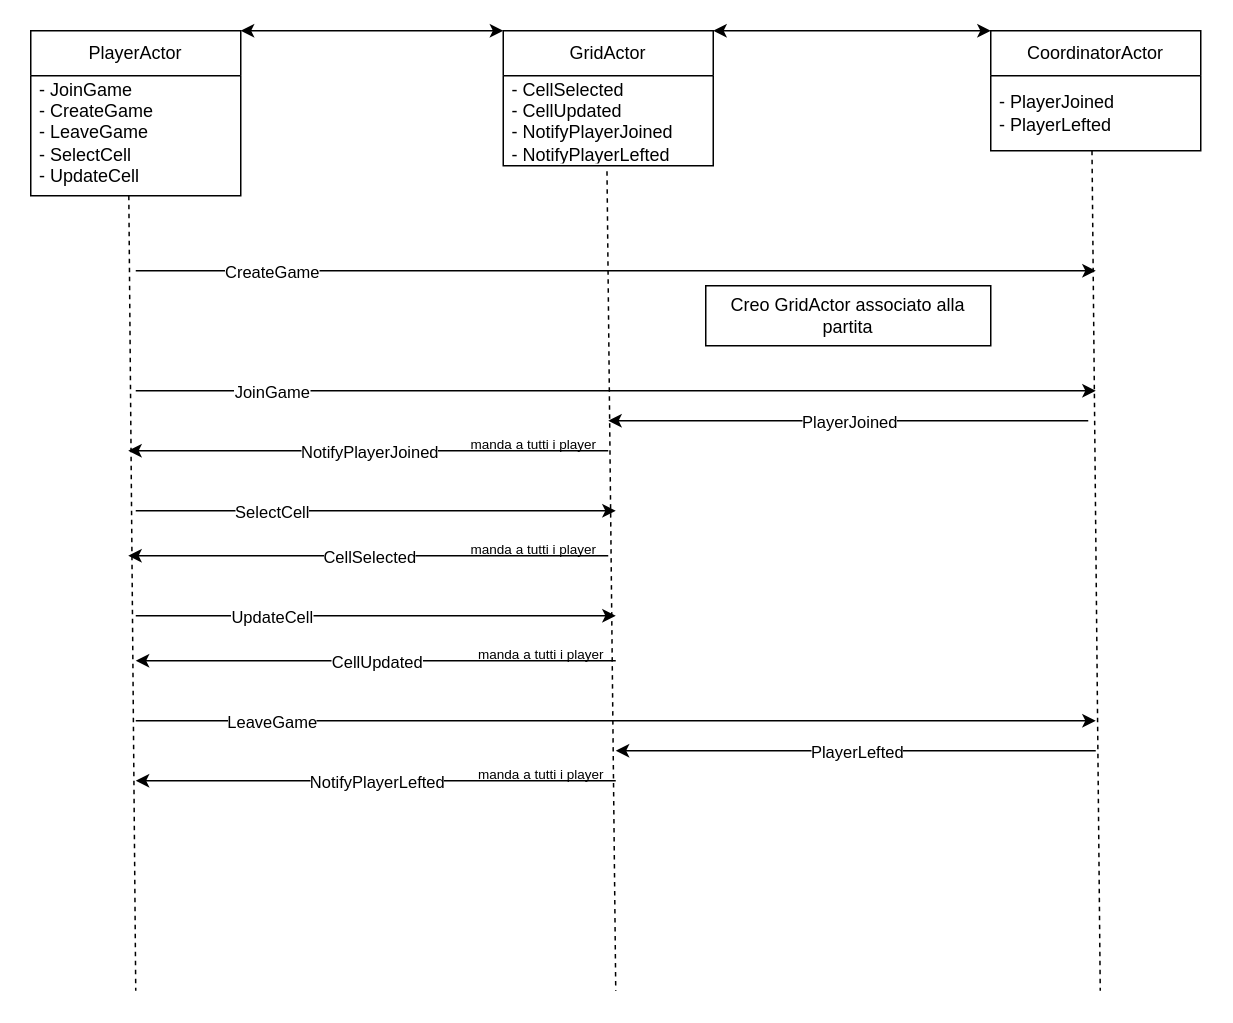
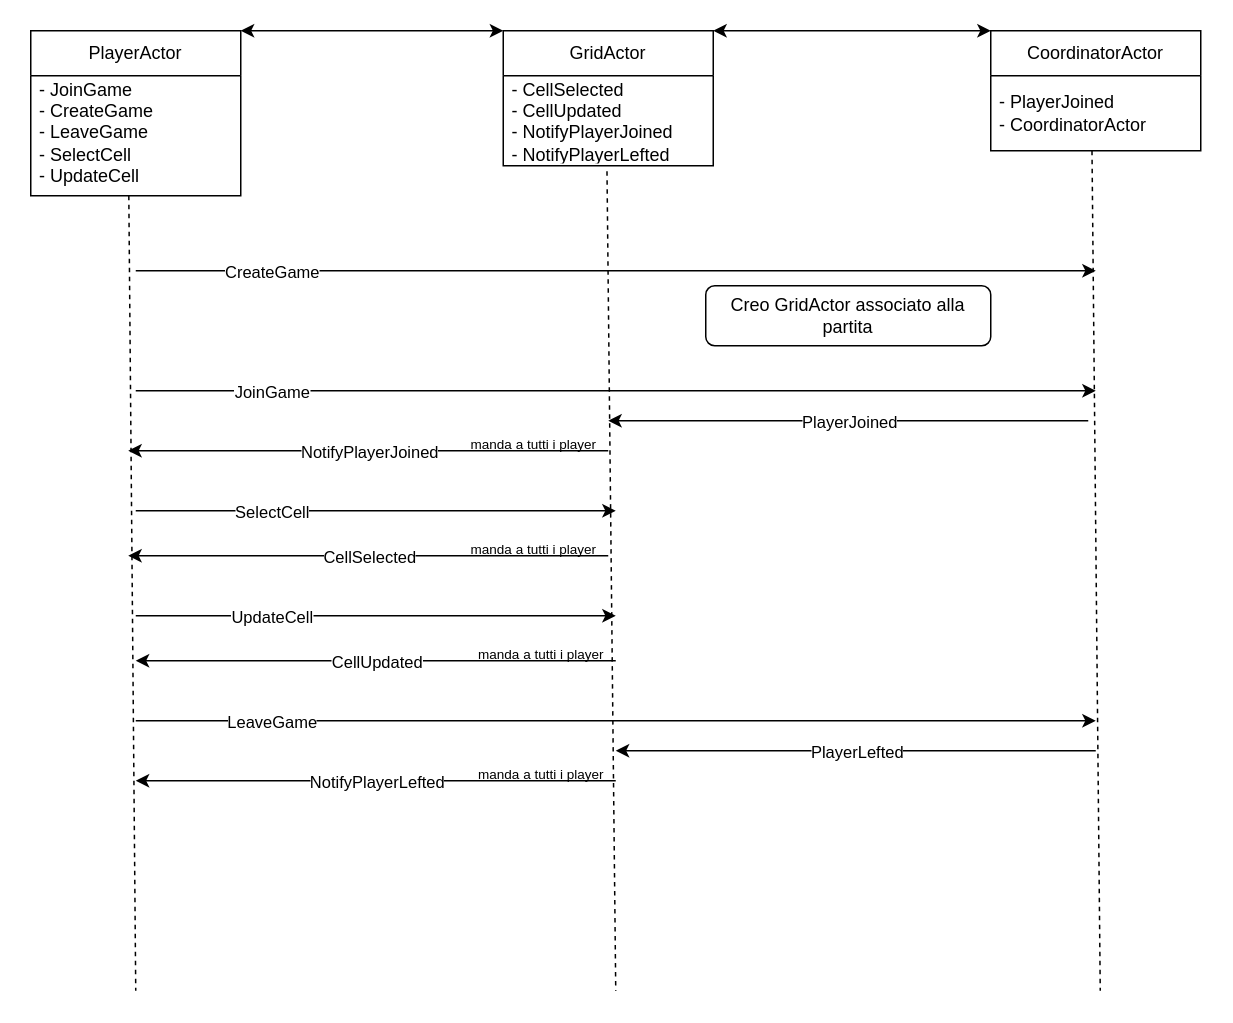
node "- PlayerJoined - PlayerLefted": label "- PlayerJoined - PlayerLefted" -> "- PlayerJoined - CoordinatorActor"
node "Creo GridActor associato alla partita": shape rectangle -> rounded rectangle
